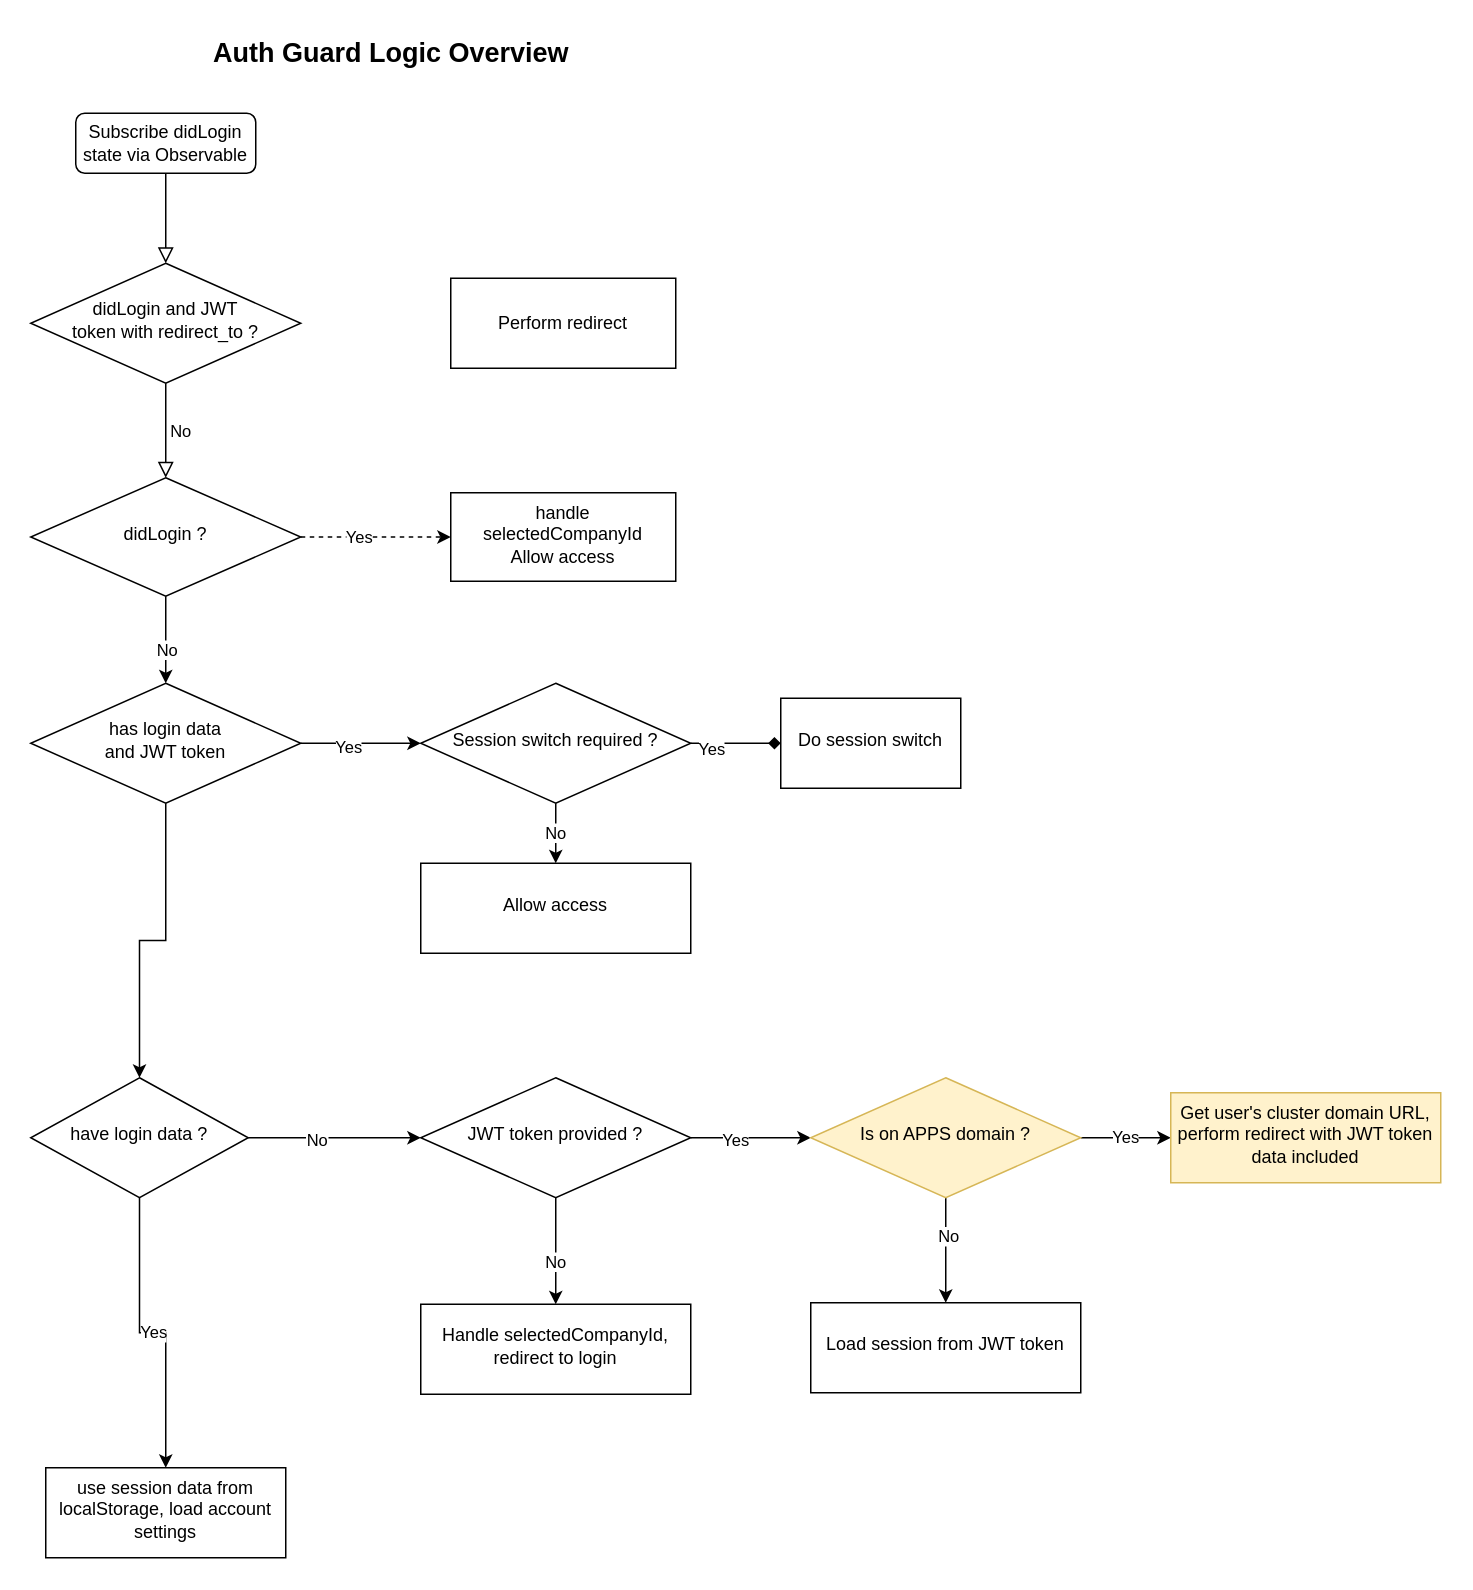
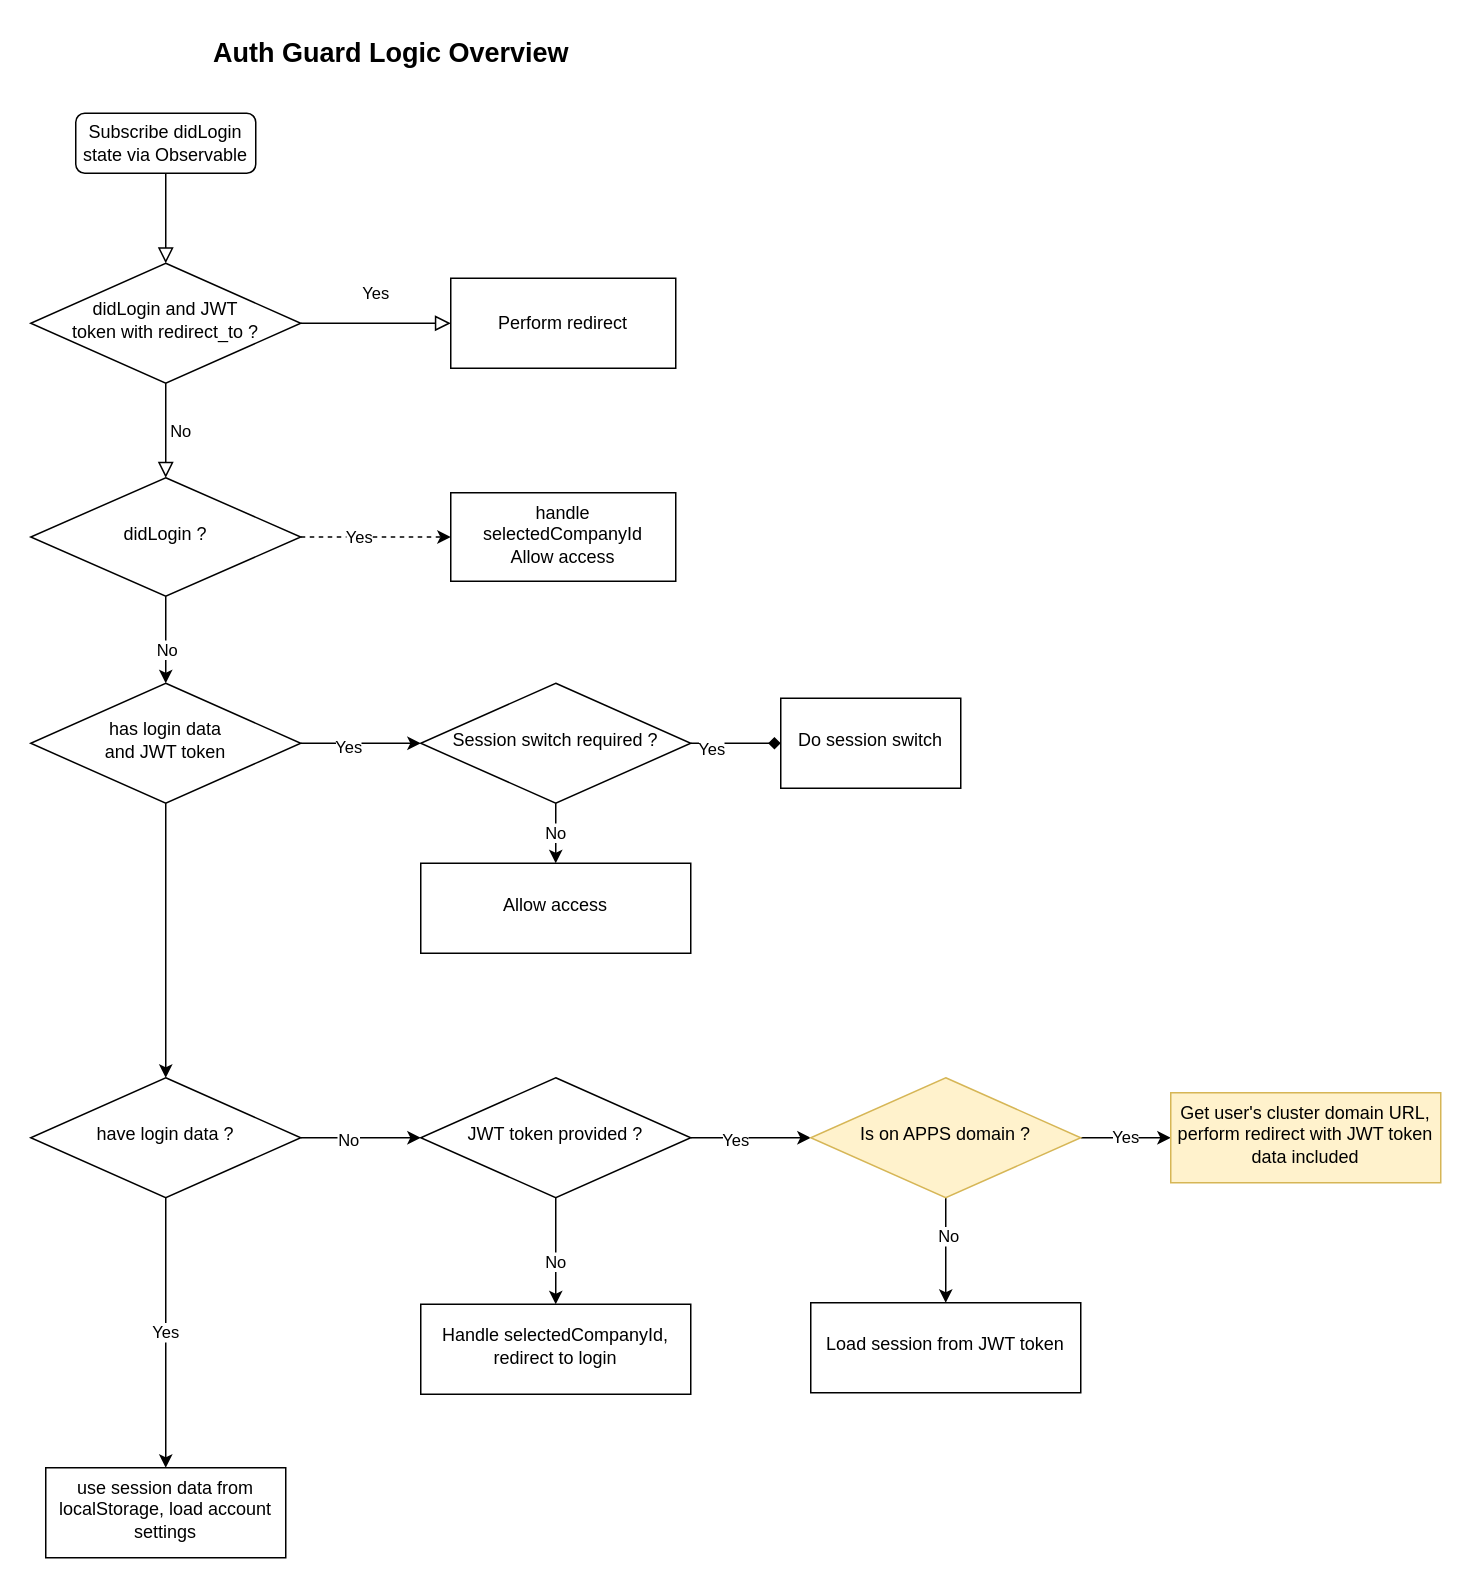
edge "didLogin and JWT token with redirect_to ?" -> "Perform redirect": added, label "Yes"
node "have login data ?": size 218x120 -> 270x120
